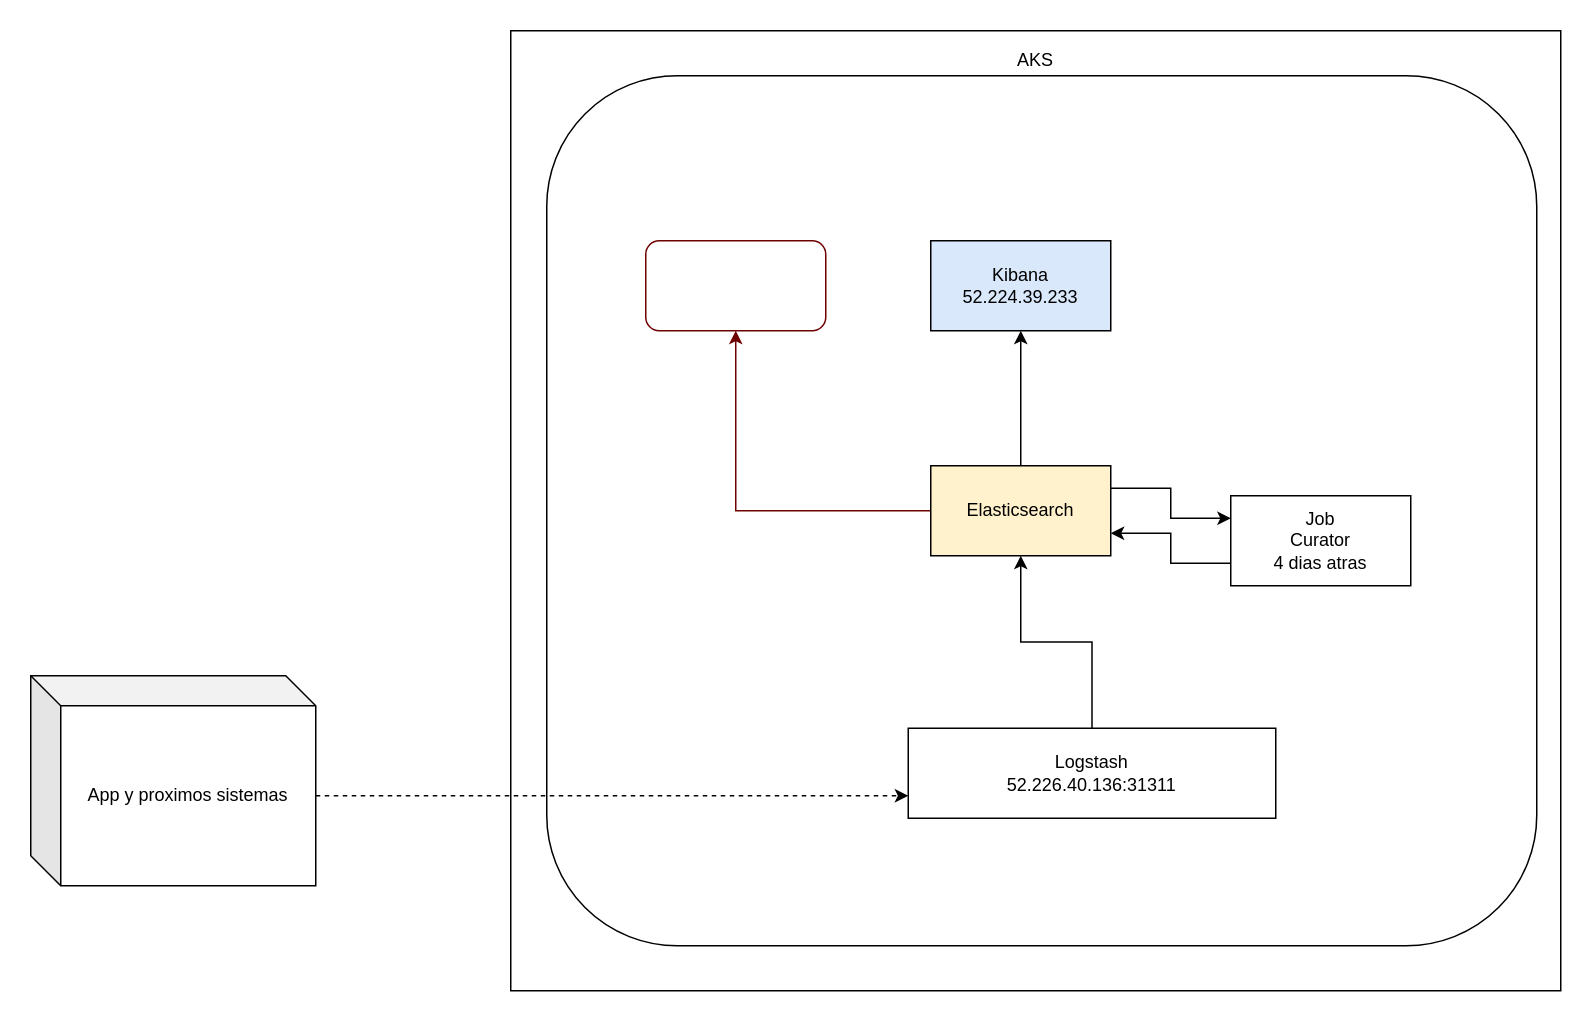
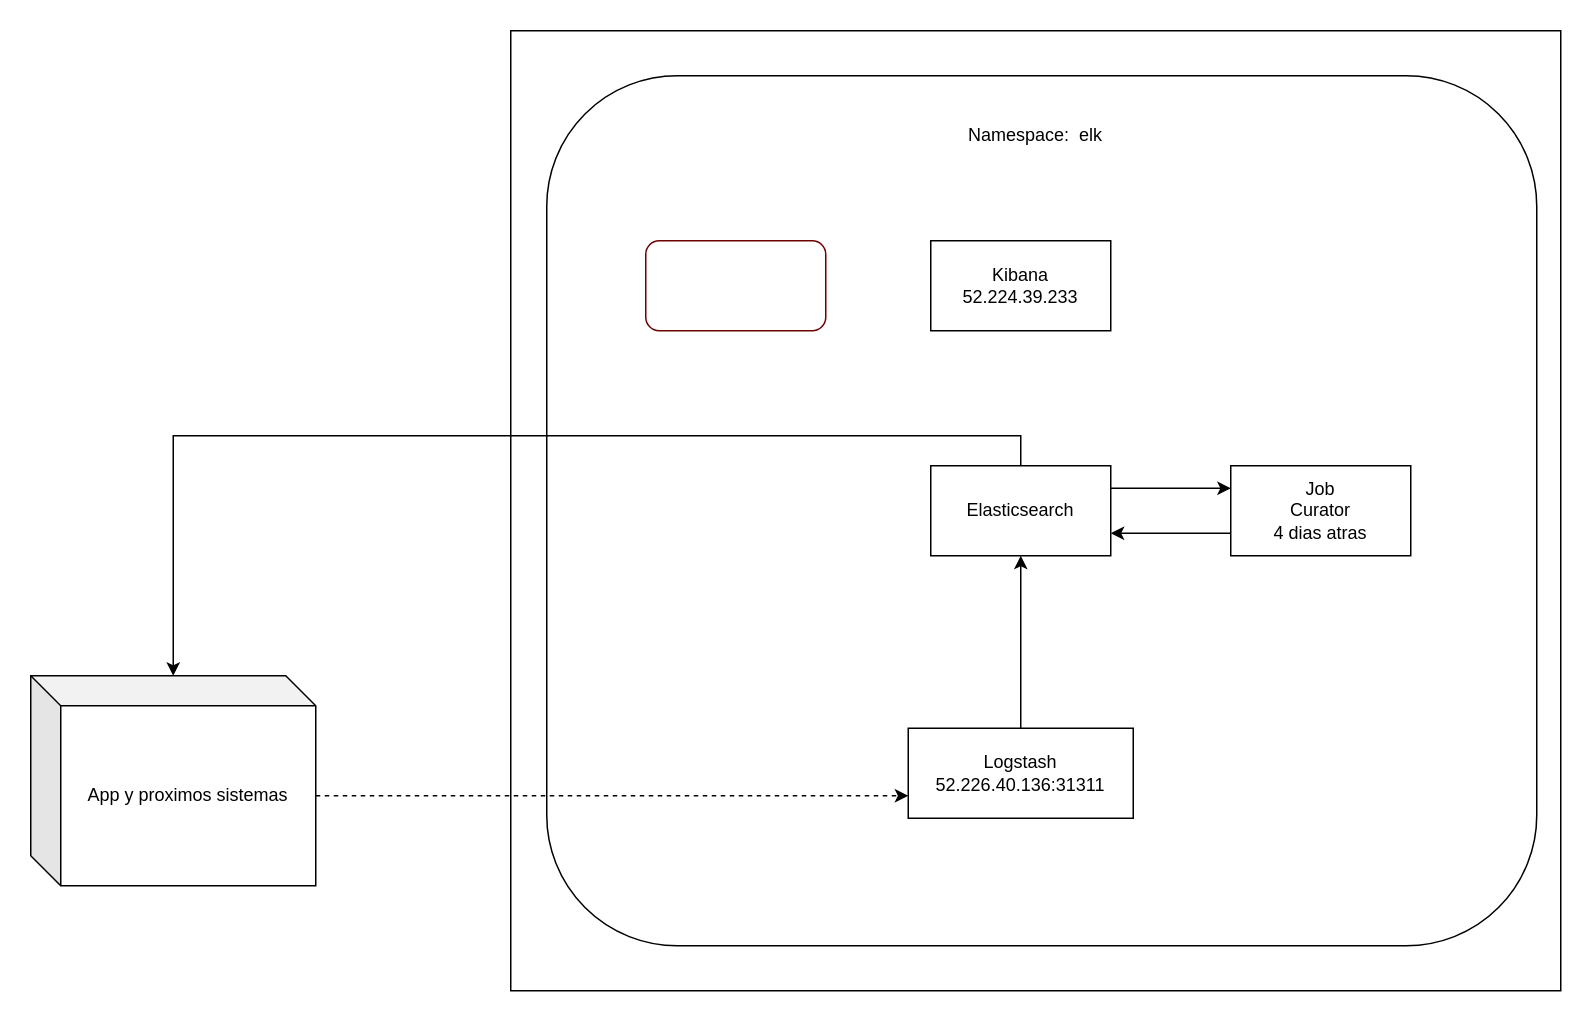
node "AKS": removed
node "Namespace: elk": added
node "Kibana 52.224.39.233": fillcolor #dae8fc -> #ffffff
edge "Elasticsearch" -> "Kibana 52.224.39.233": now "Elasticsearch" -> "App y proximos sistemas"
edge "Elasticsearch" -> "Log extraido": removed
node "Elasticsearch": fillcolor #fff2cc -> #ffffff
node "Job Curator 4 dias atras": moved (1321, 541) -> (1321, 511)
node "Logstash 52.226.40.136:31311": size 368x90 -> 225x90
